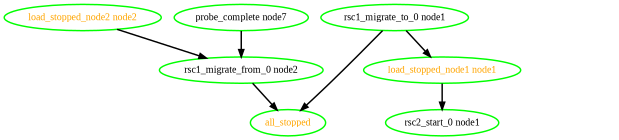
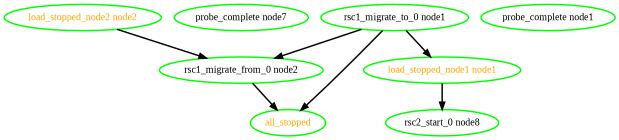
node "probe_complete node1": added
edge "probe_complete node7" -> "rsc1_migrate_from_0 node2": now "rsc1_migrate_to_0 node1" -> "rsc1_migrate_from_0 node2"
node "rsc2_start_0 node1": label "rsc2_start_0 node1" -> "rsc2_start_0 node8"
